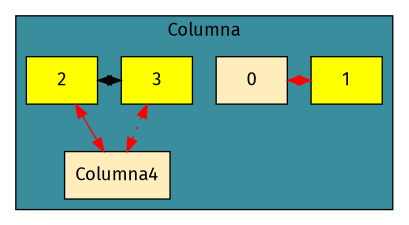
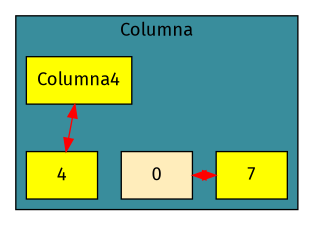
node "2": label "2" -> "4"
node "3": removed
node "1": label "1" -> "7"
node "Columna4": fillcolor #ffedbb -> yellow
